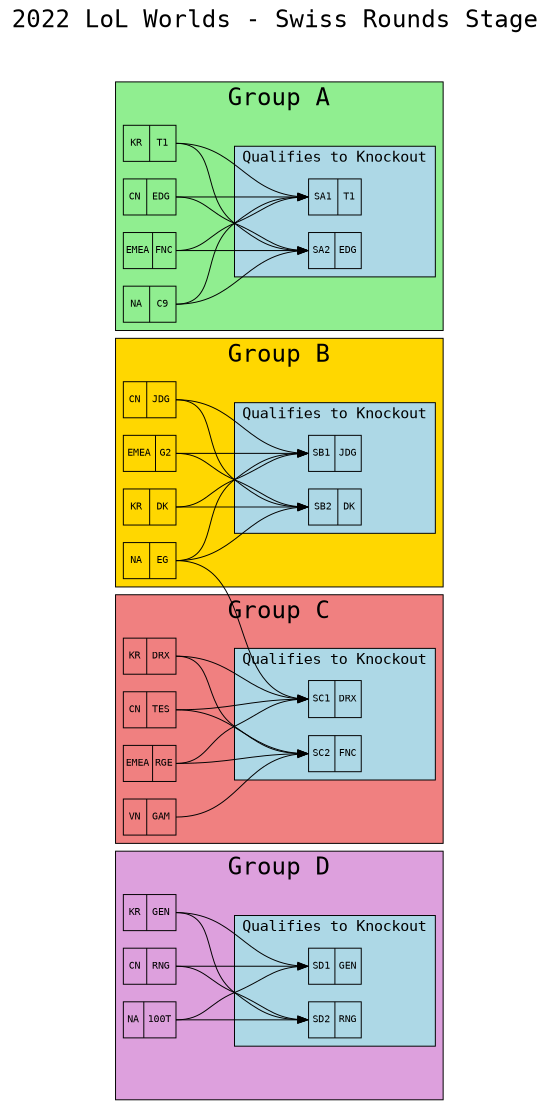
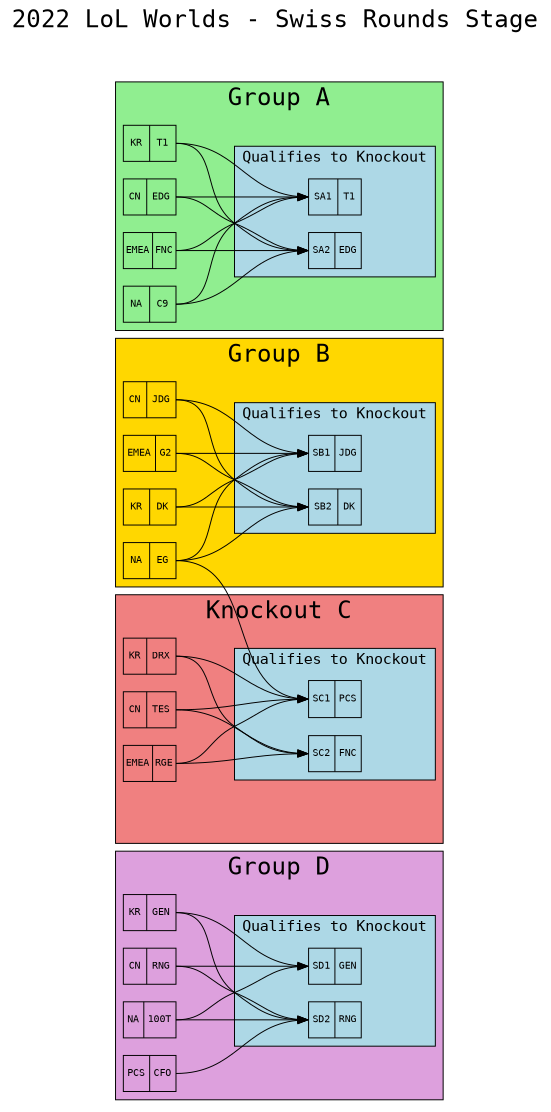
cluster "Group C": label "Group C" -> "Knockout C"
node "SC1": text "DRX" -> "PCS"
node "VN": removed
node "PCS": added
